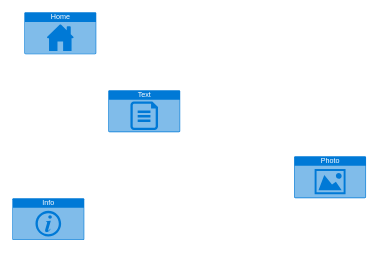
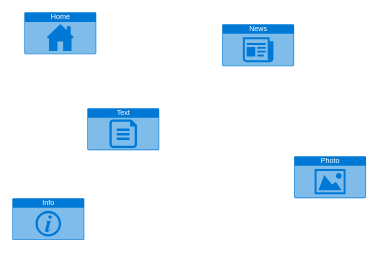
node "News": added
node "Text": moved (144, 111) -> (123, 129)
